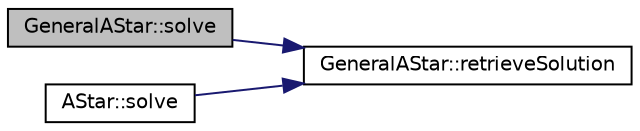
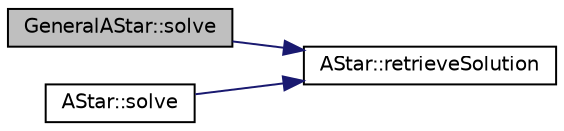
node "GeneralAStar::retrieveSolution": label "GeneralAStar::retrieveSolution" -> "AStar::retrieveSolution"
